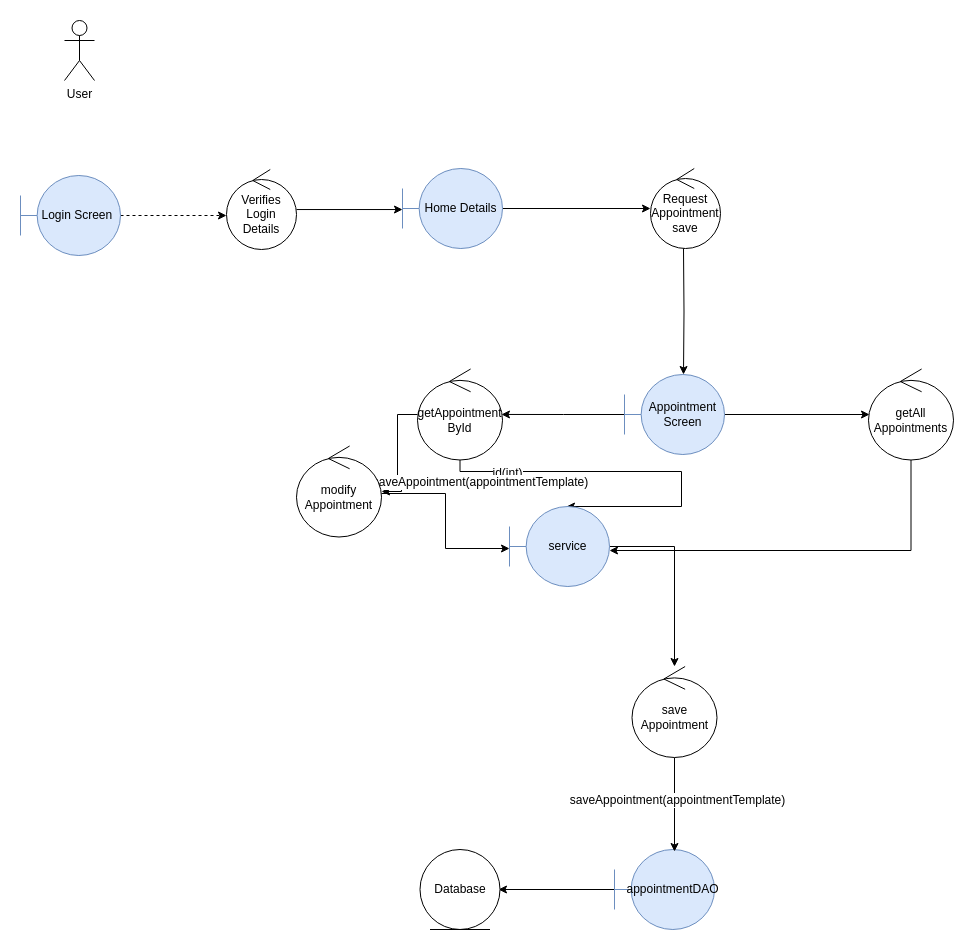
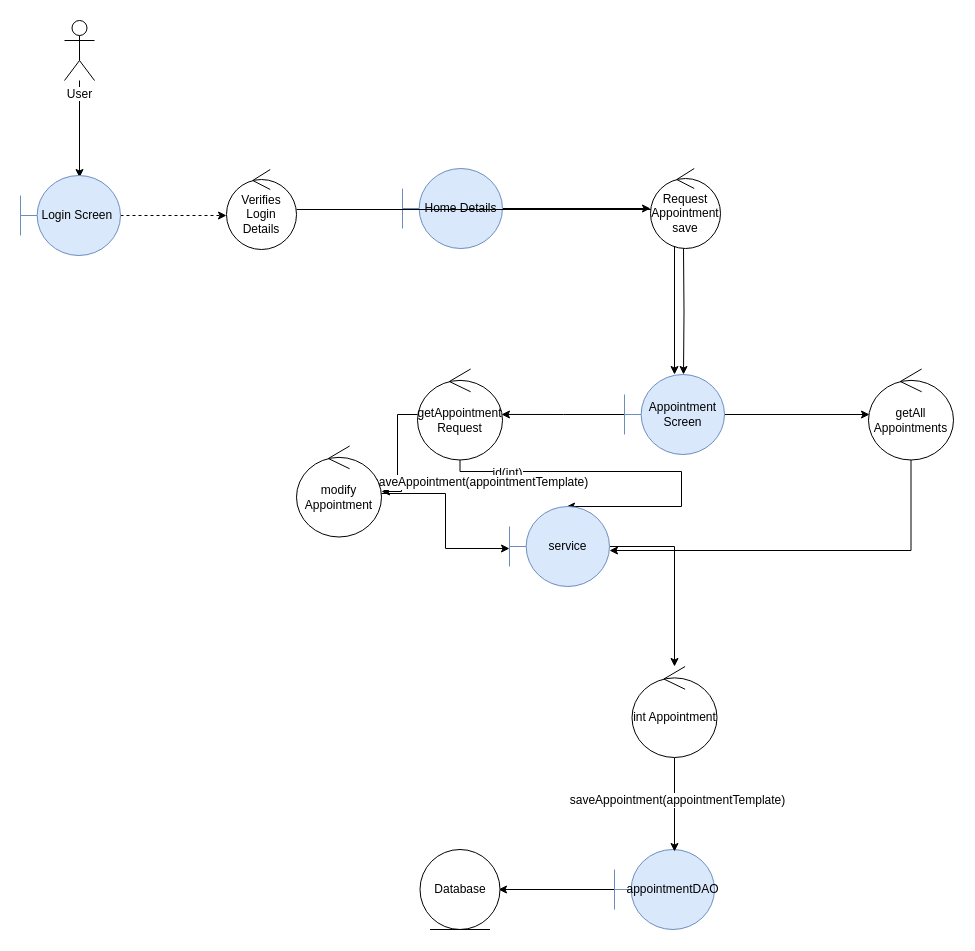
edge "User" -> "Login Screen": added
edge "Verifies Login Details" -> "Home Details": now "Verifies Login Details" -> "Appointment Screen"
node "getAppointment ById": label "getAppointment ById" -> "getAppointment Request"
node "save Appointment": label "save Appointment" -> "int Appointment"
